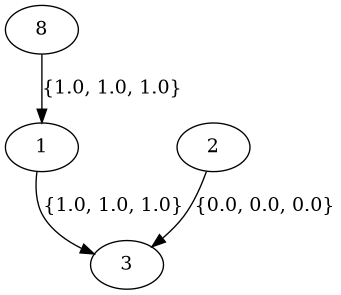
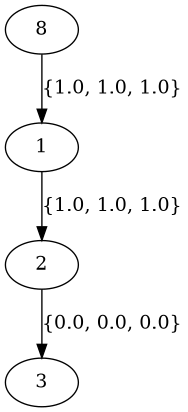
edge "1" -> "3": now "1" -> "2"
